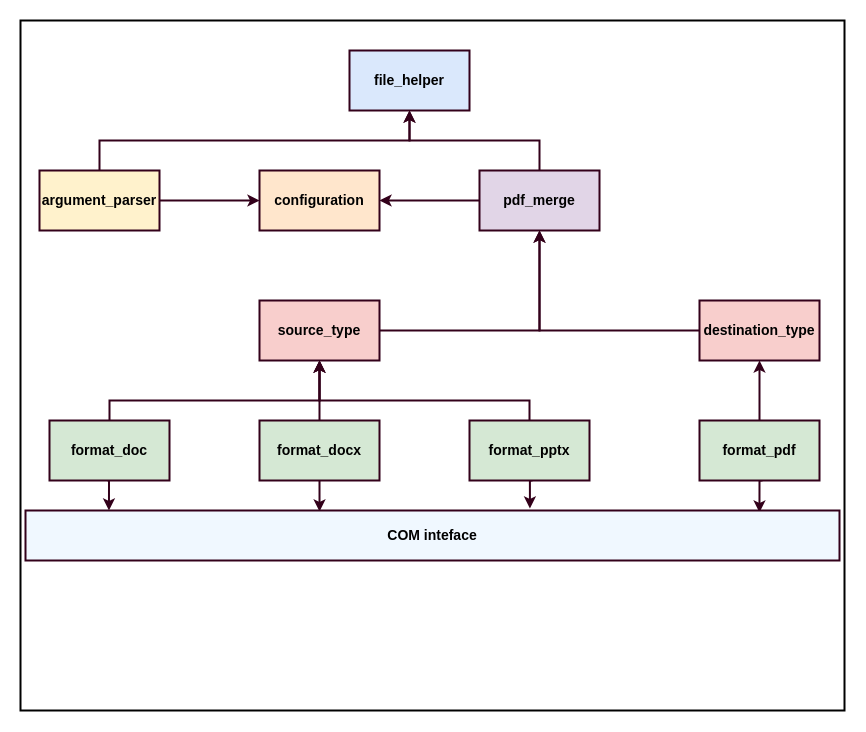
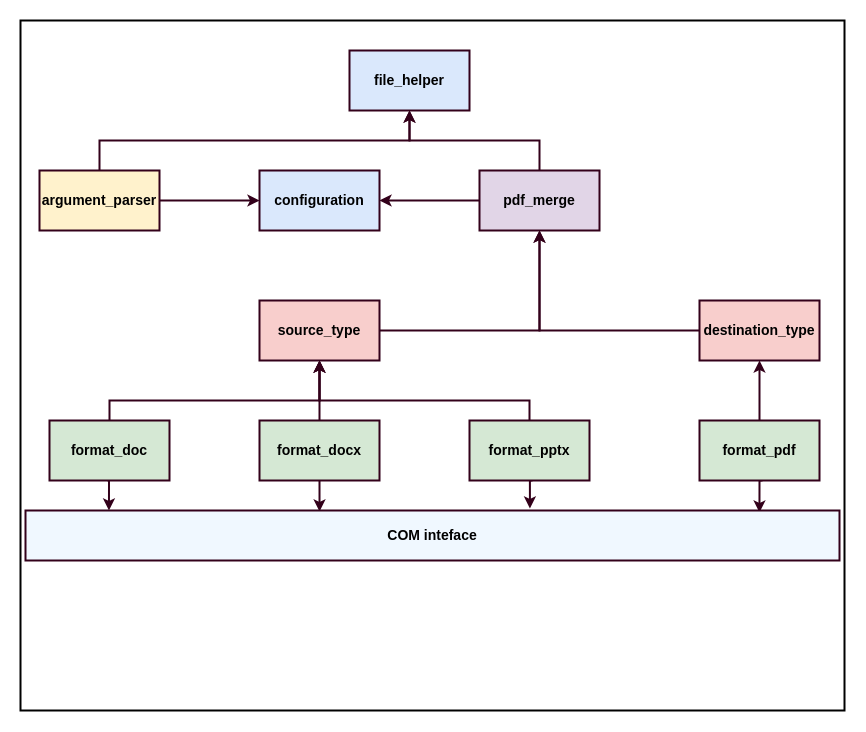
node "configuration": fillcolor #ffe6cc -> #dae8fc
